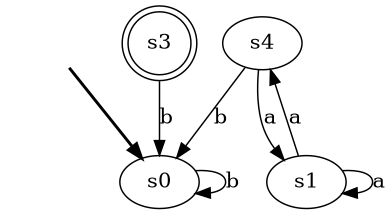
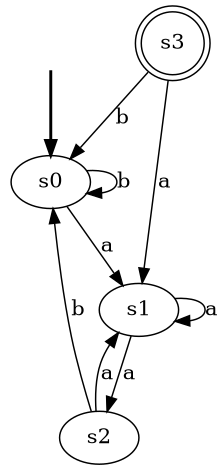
node "s4": label "s4" -> "s2"
edge "s3" -> "s1": added, label "a"
edge "s0" -> "s1": added, label "a"
